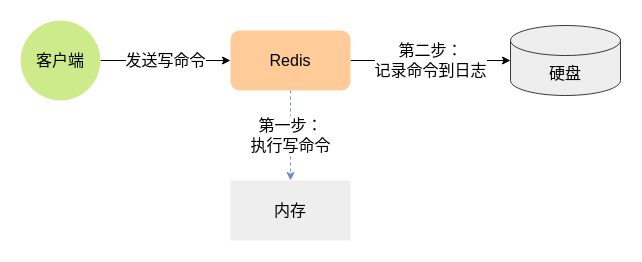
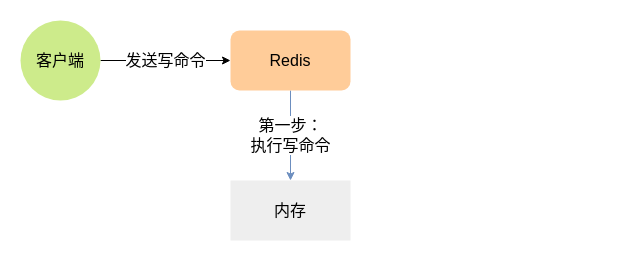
edge "Redis" -> "硬盘": removed, label "第二步： 记录命令到日志"
node "硬盘": removed
edge "Redis" -> "内存": style dashed -> solid
